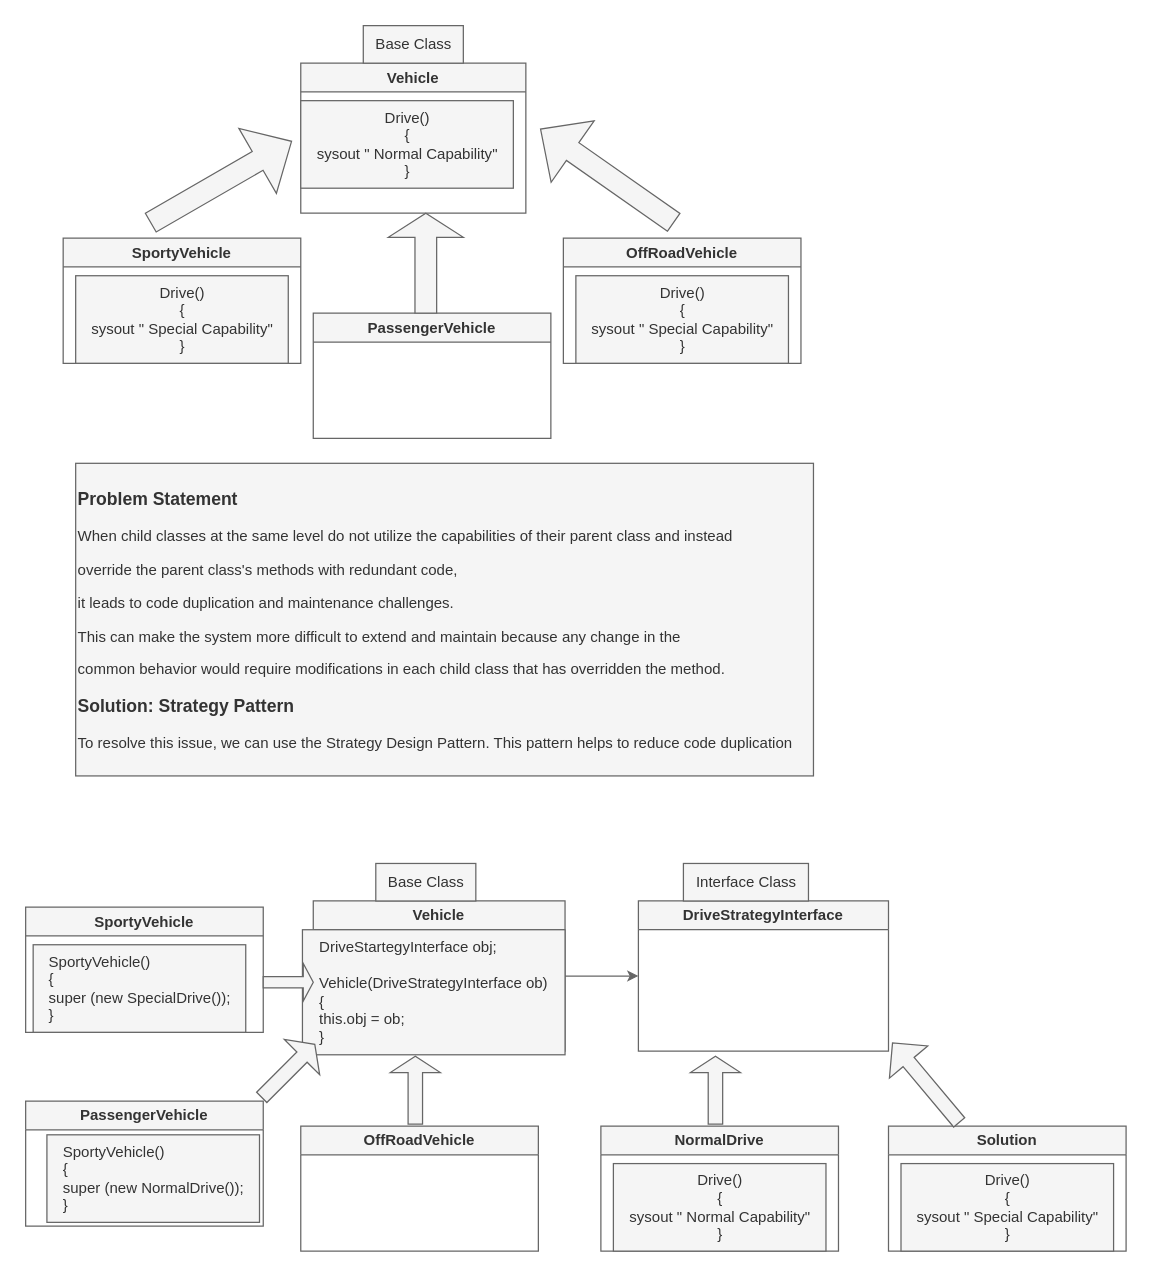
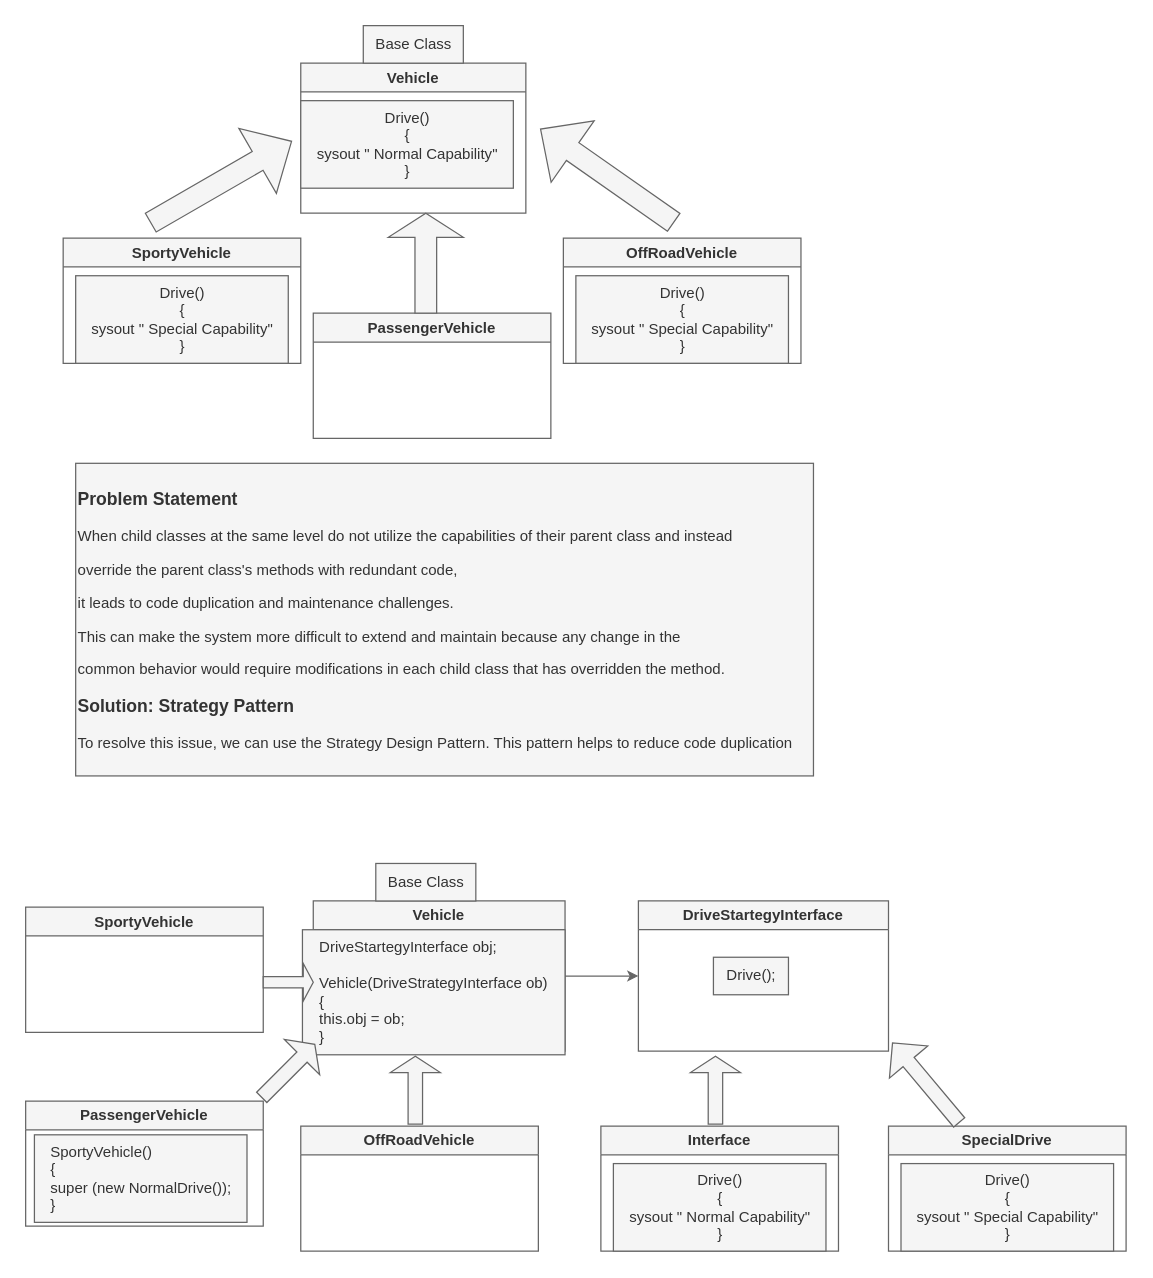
node "Interface Class": removed
node "DriveStrategyInterface": label "DriveStrategyInterface" -> "DriveStartegyInterface"
node "Drive();": added
node "SportyVehicle() { super (new SpecialDrive()); }": removed
node "NormalDrive": label "NormalDrive" -> "Interface"
node "Solution": label "Solution" -> "SpecialDrive"
node "SportyVehicle() { super (new NormalDrive()); }": moved (153, 1178) -> (141, 1178)
